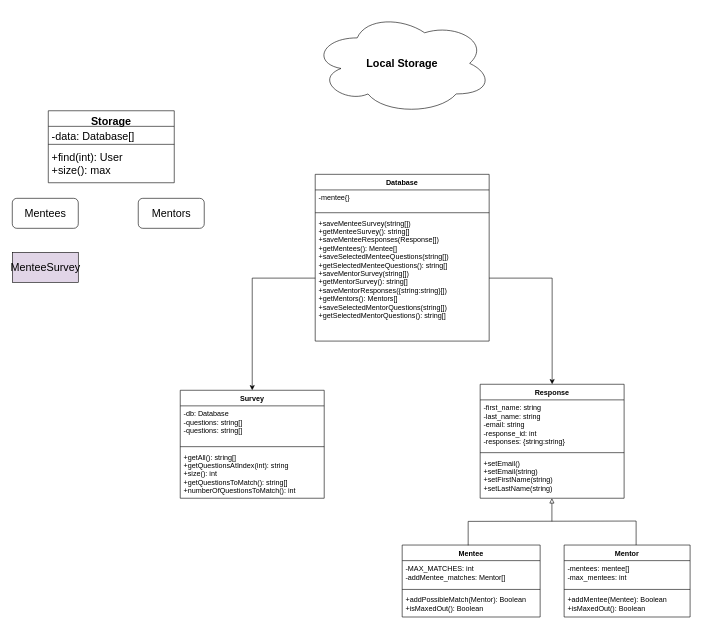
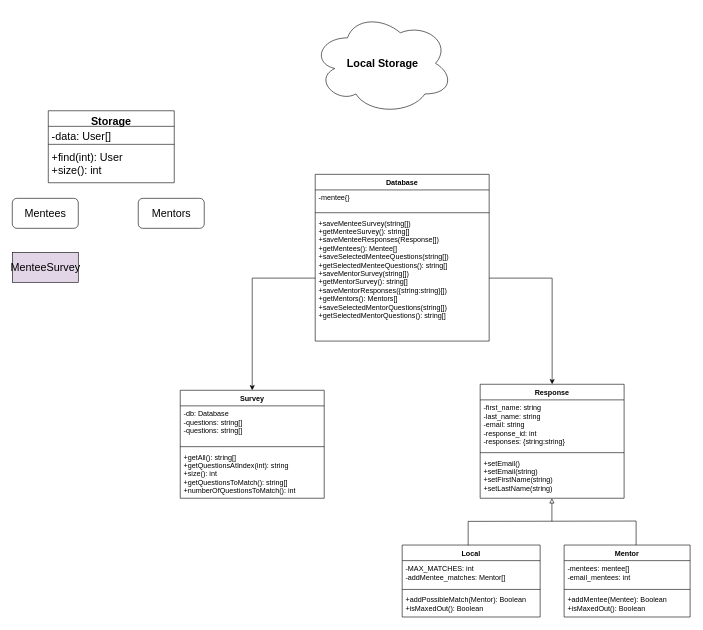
node "Local Storage": size 180x102 -> 141x102
node "-data: Database[]": label "-data: Database[]" -> "-data: User[]"
node "+find(int): User +size(): max": label "+find(int): User +size(): max" -> "+find(int): User +size(): int"
node "Mentee": label "Mentee" -> "Local"
node "-mentees: mentee[] -max_mentees: int": label "-mentees: mentee[] -max_mentees: int" -> "-mentees: mentee[] -email_mentees: int"
